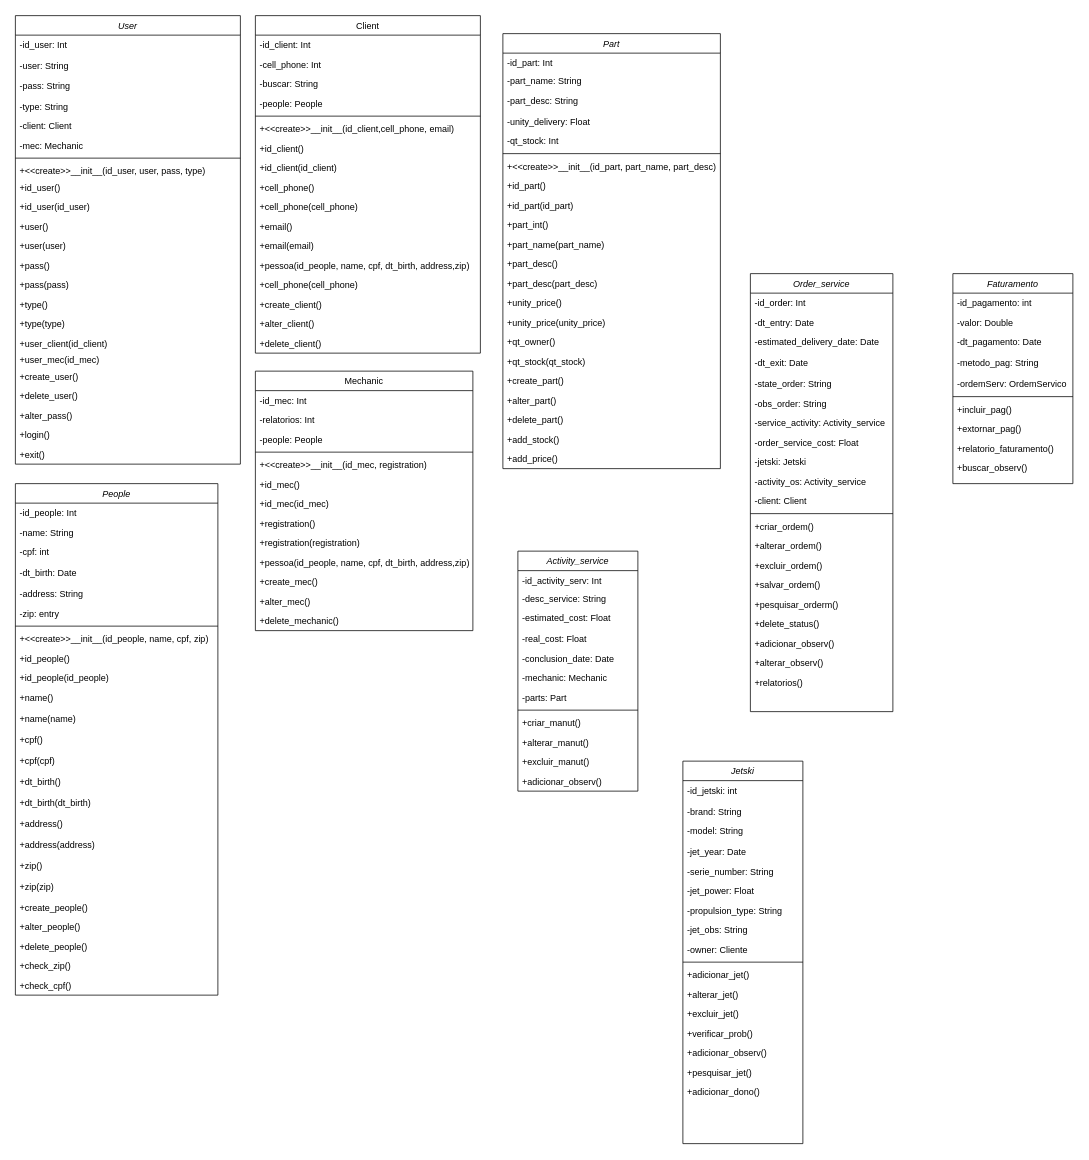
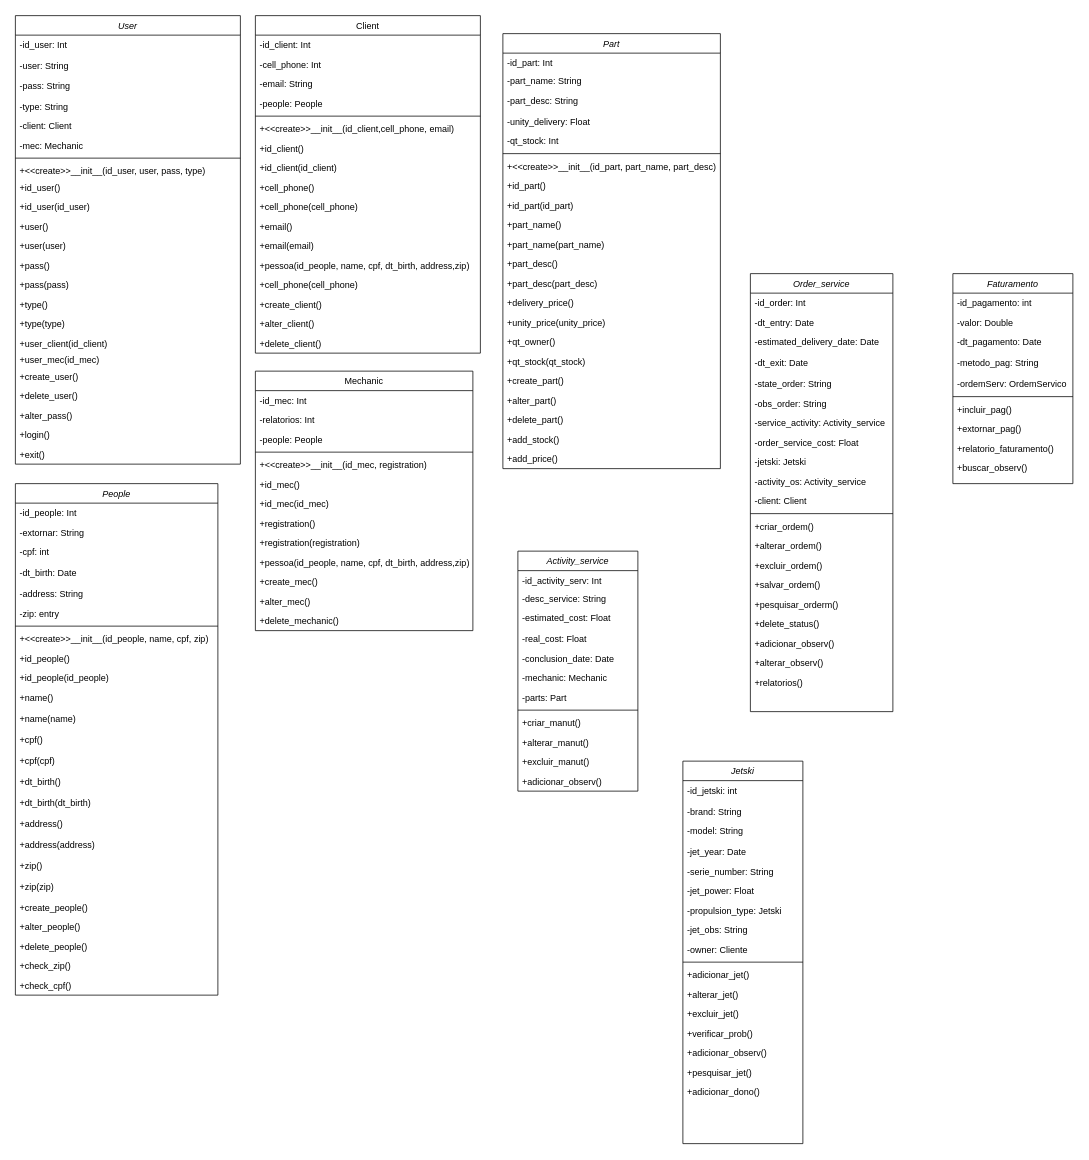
node "-buscar: String": label "-buscar: String" -> "-email: String"
node "+part_int()": label "+part_int()" -> "+part_name()"
node "+unity_price()": label "+unity_price()" -> "+delivery_price()"
node "-name: String": label "-name: String" -> "-extornar: String"
node "-propulsion_type: String": label "-propulsion_type: String" -> "-propulsion_type: Jetski"
